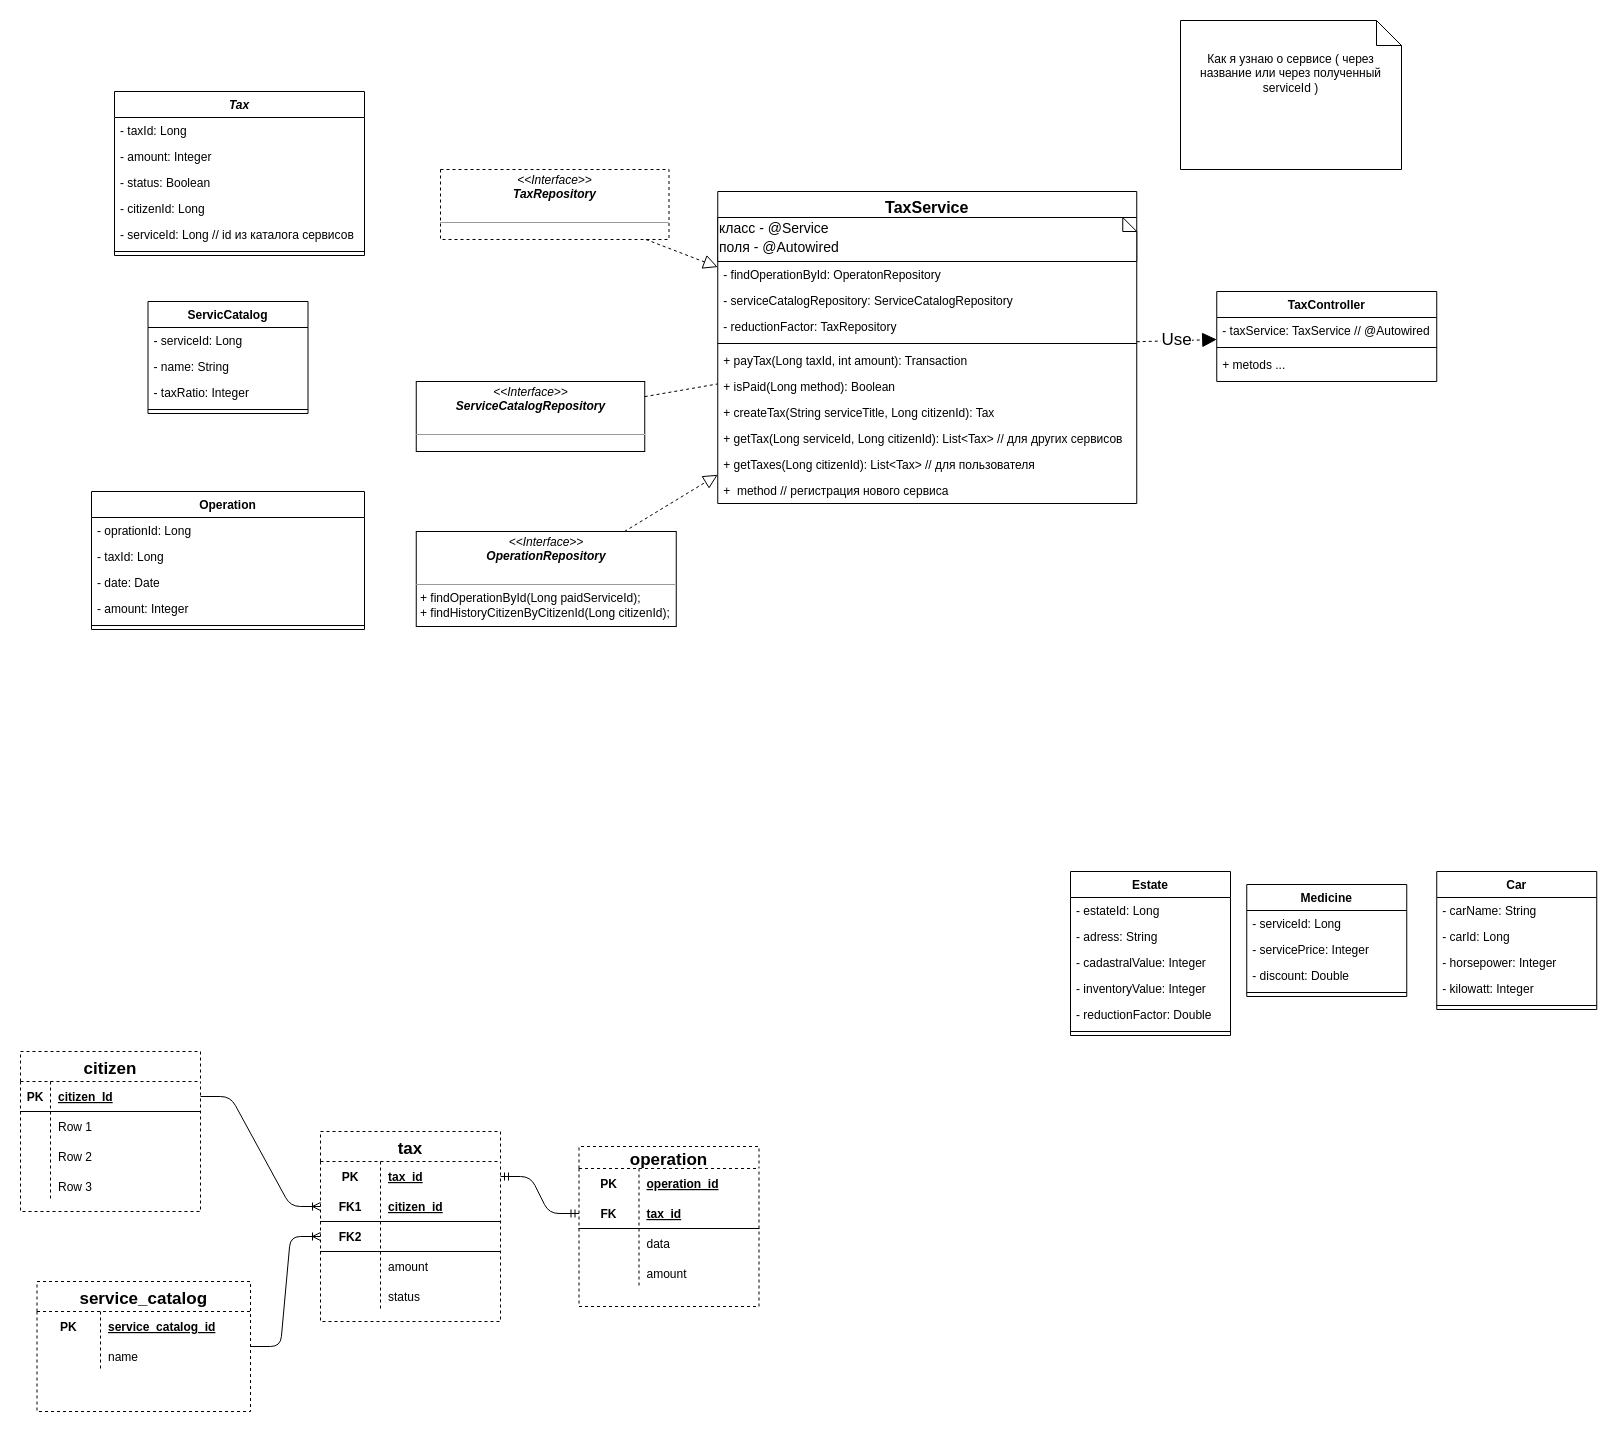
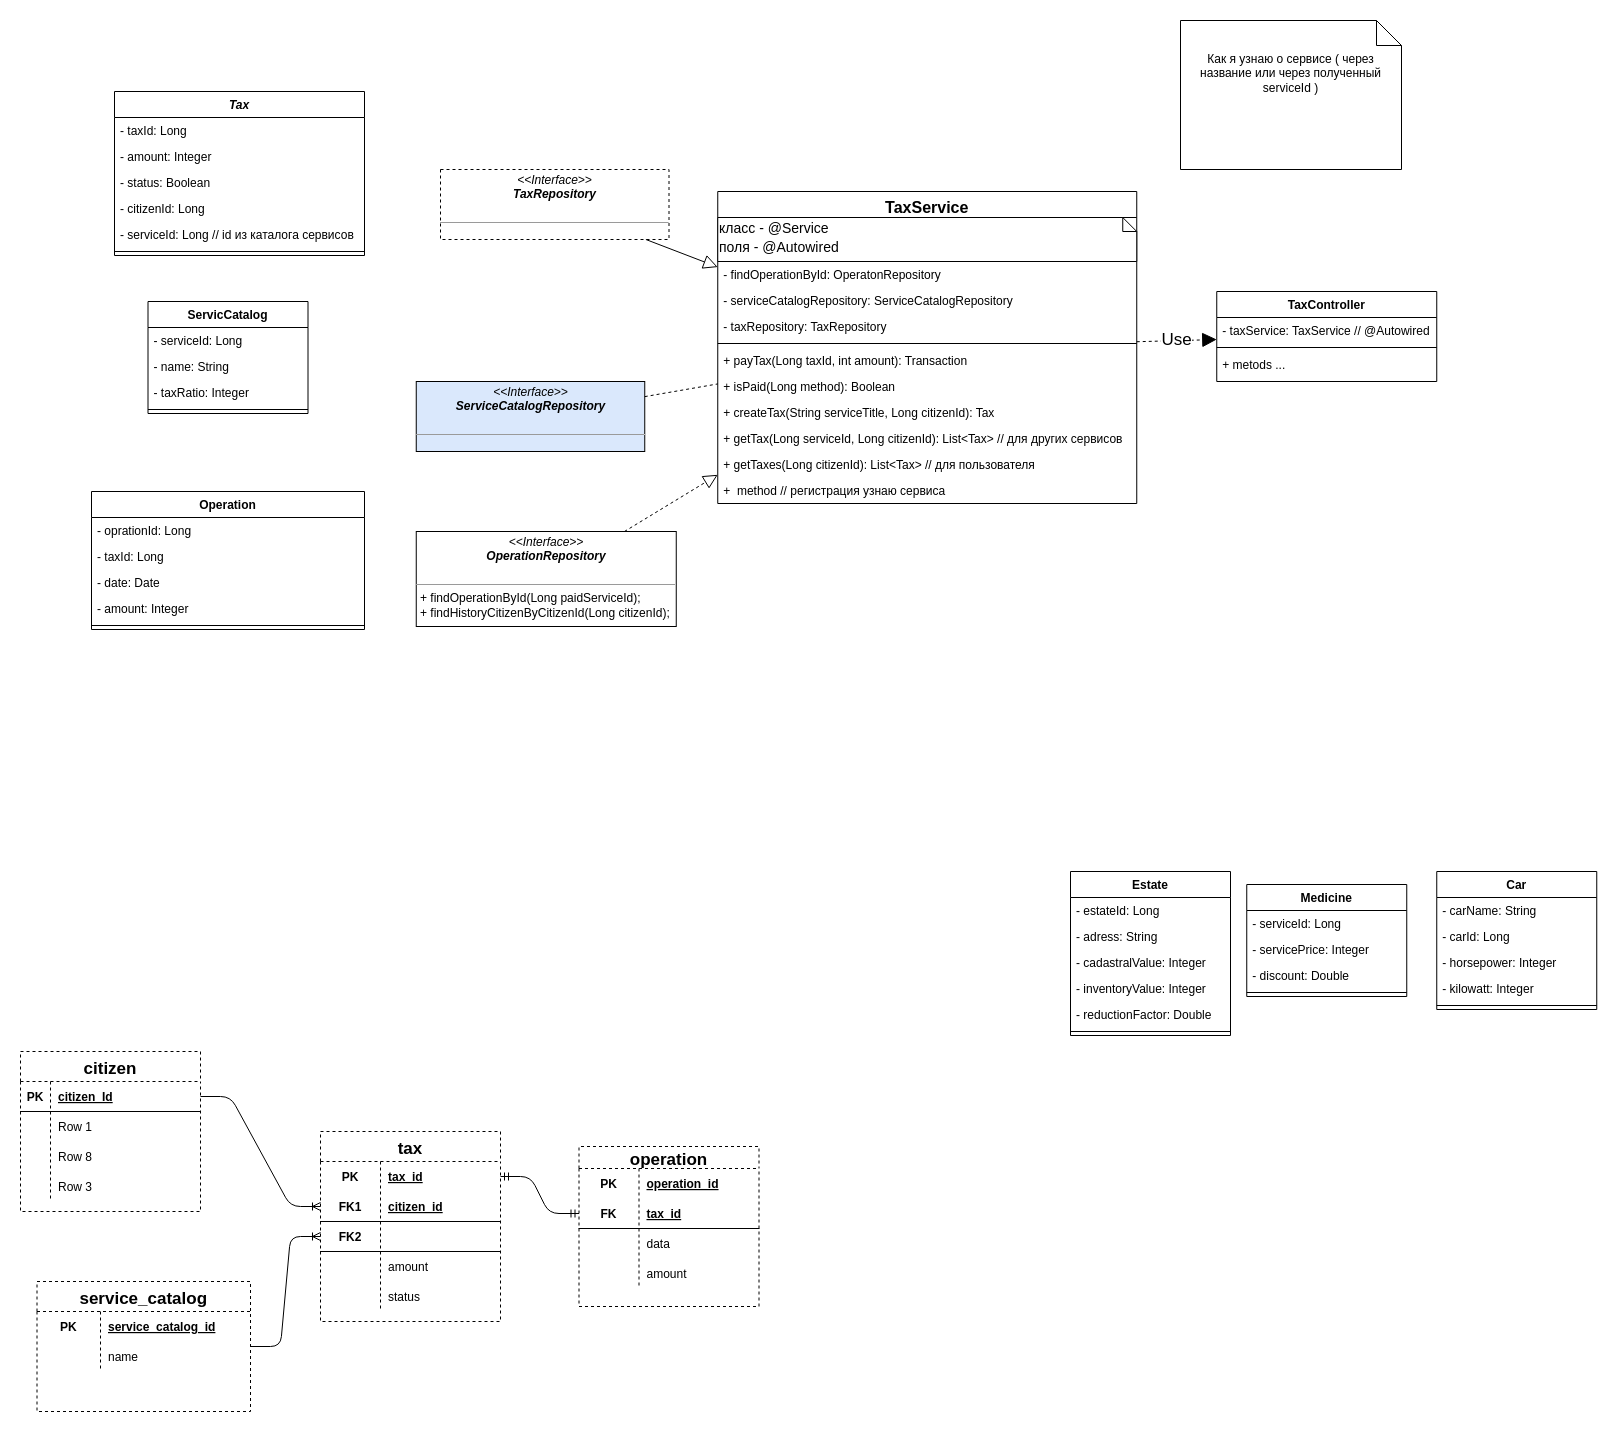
edge "<<Interface>> TaxRepository" -> "TaxService": style dashed -> solid
node "- reductionFactor: TaxRepository": label "- reductionFactor: TaxRepository" -> "- taxRepository: TaxRepository"
node "<<Interface>> ServiceCatalogRepository": fillcolor #ffffff -> #dae8fc
node "+ method // регистрация нового сервиса": label "+ method // регистрация нового сервиса" -> "+ method // регистрация узнаю сервиса"
node "Row 2": label "Row 2" -> "Row 8"
